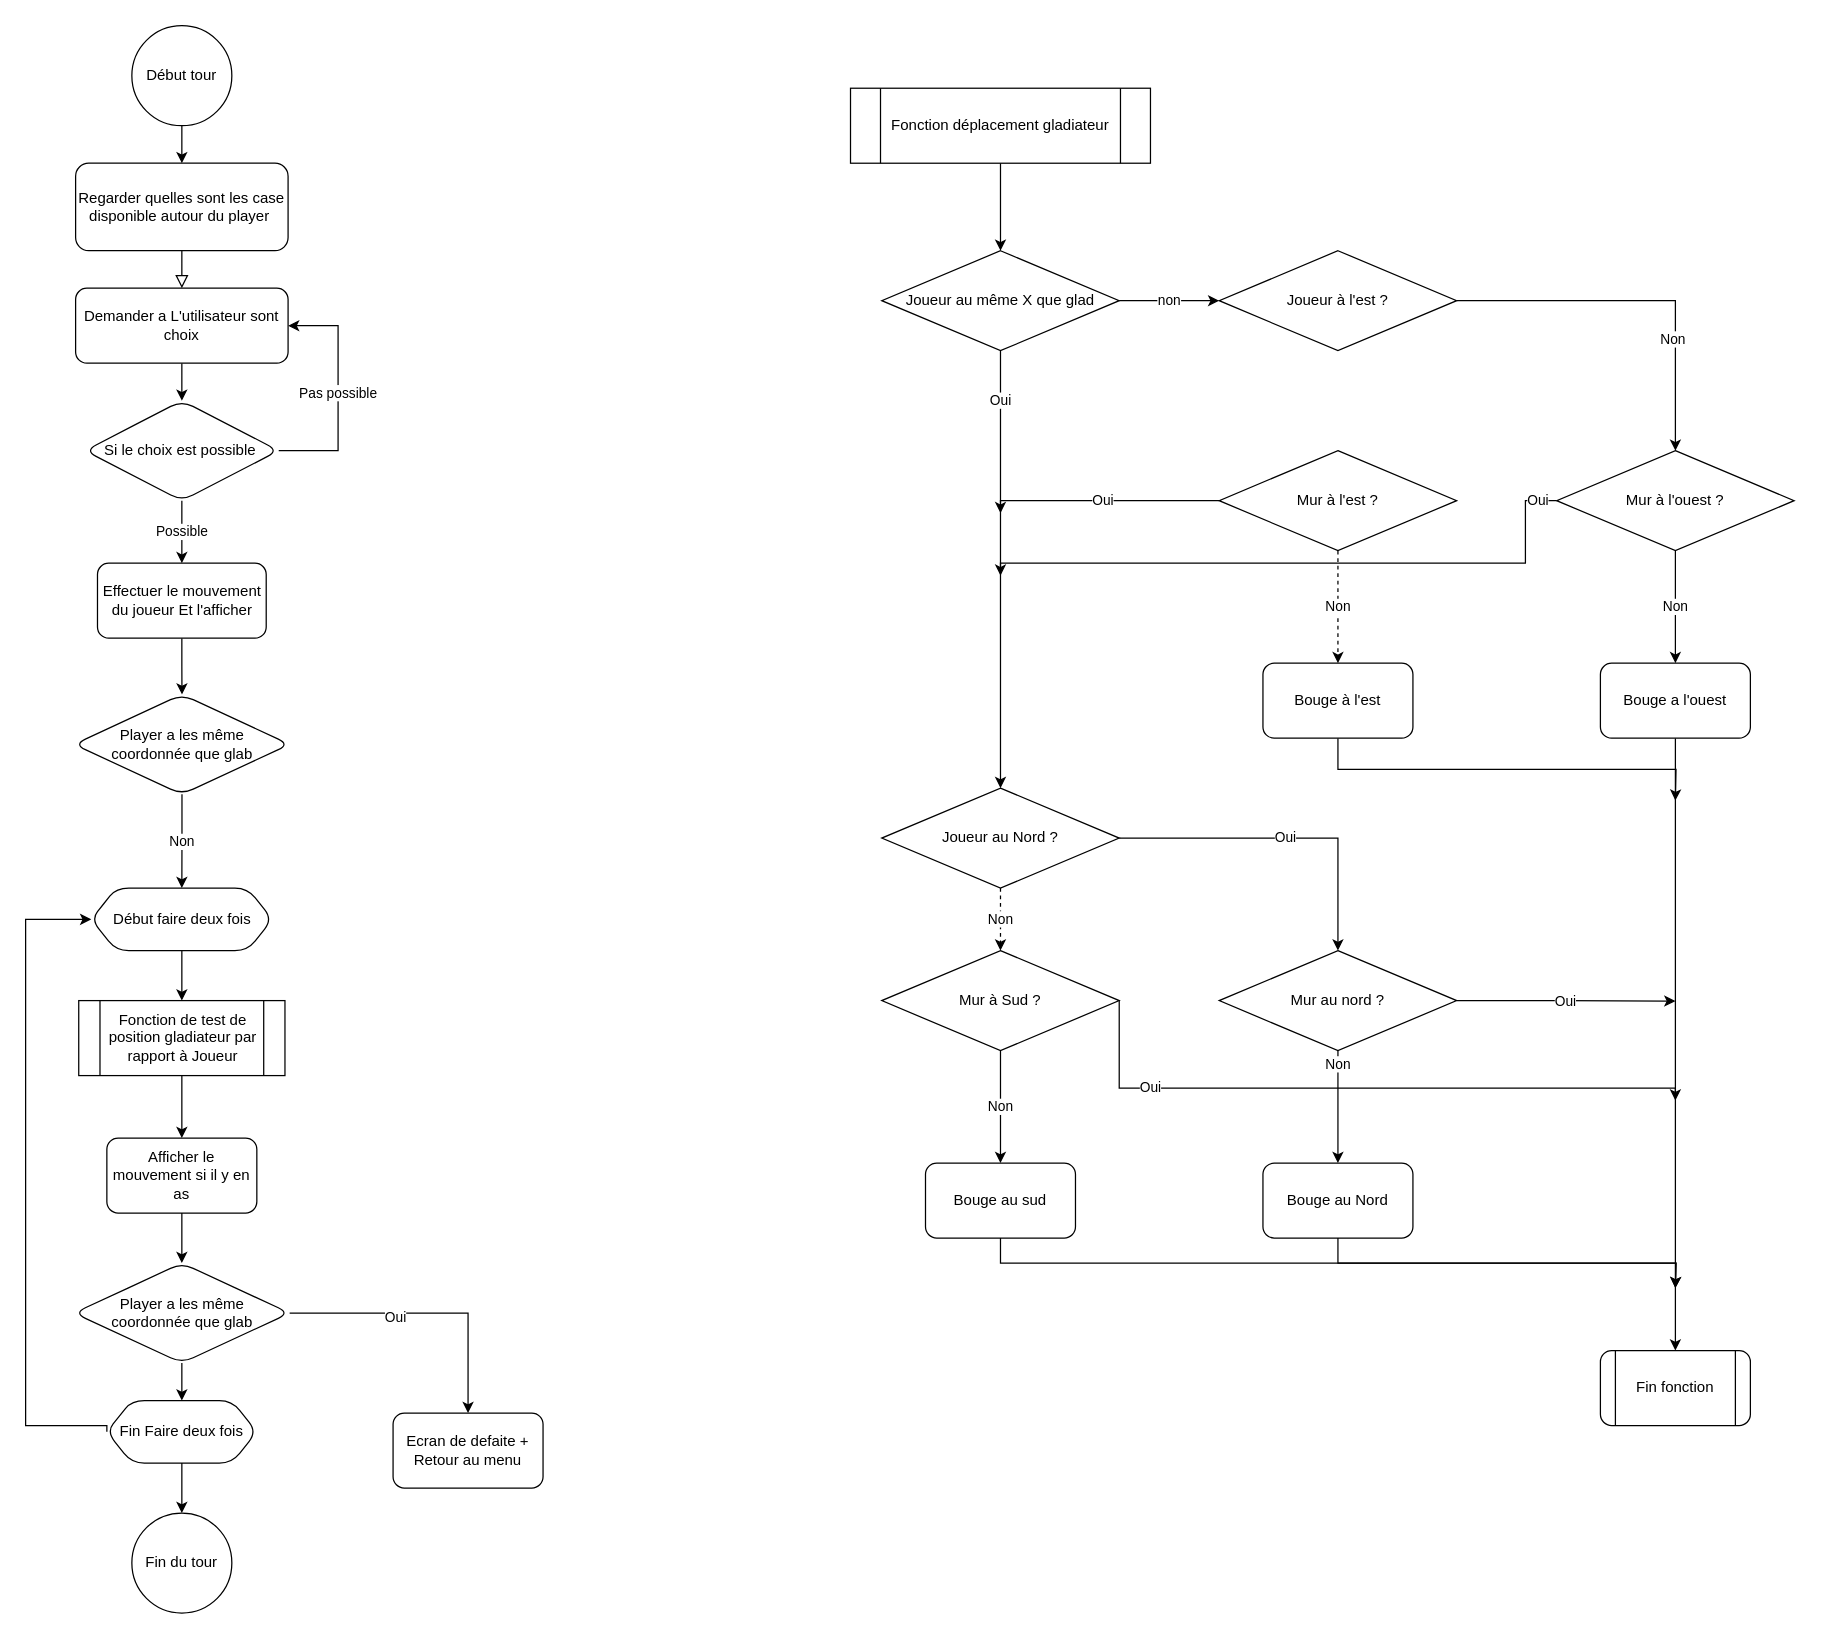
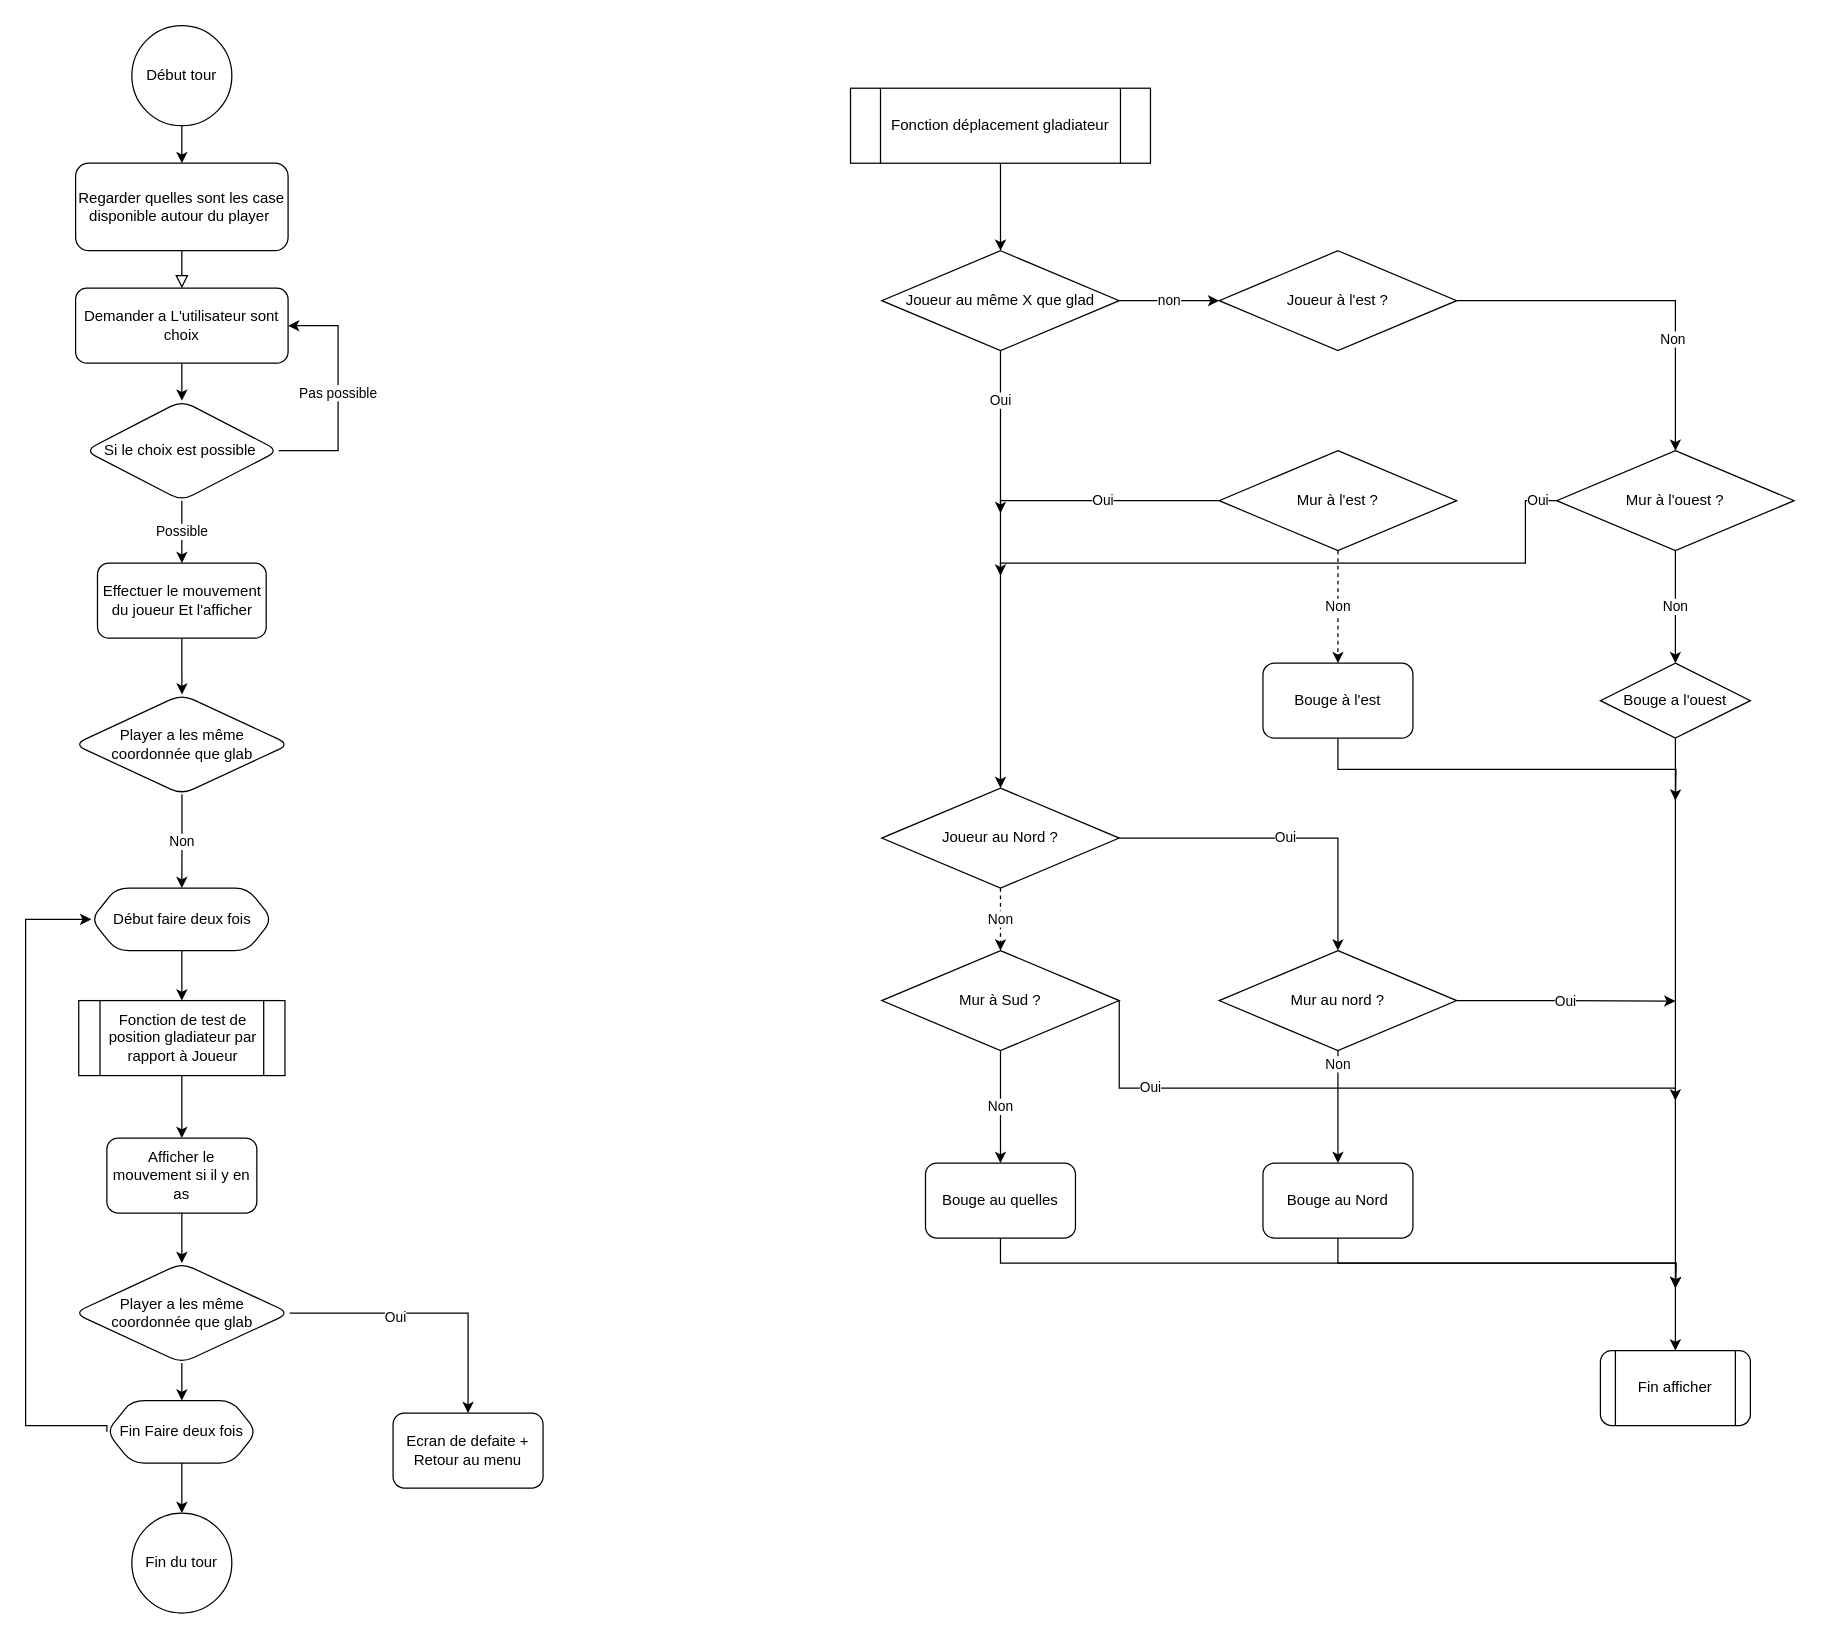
node "Bouge a l'ouest": shape rounded rectangle -> diamond
node "Bouge au sud": label "Bouge au sud" -> "Bouge au quelles"
node "Fin fonction": label "Fin fonction" -> "Fin afficher"
